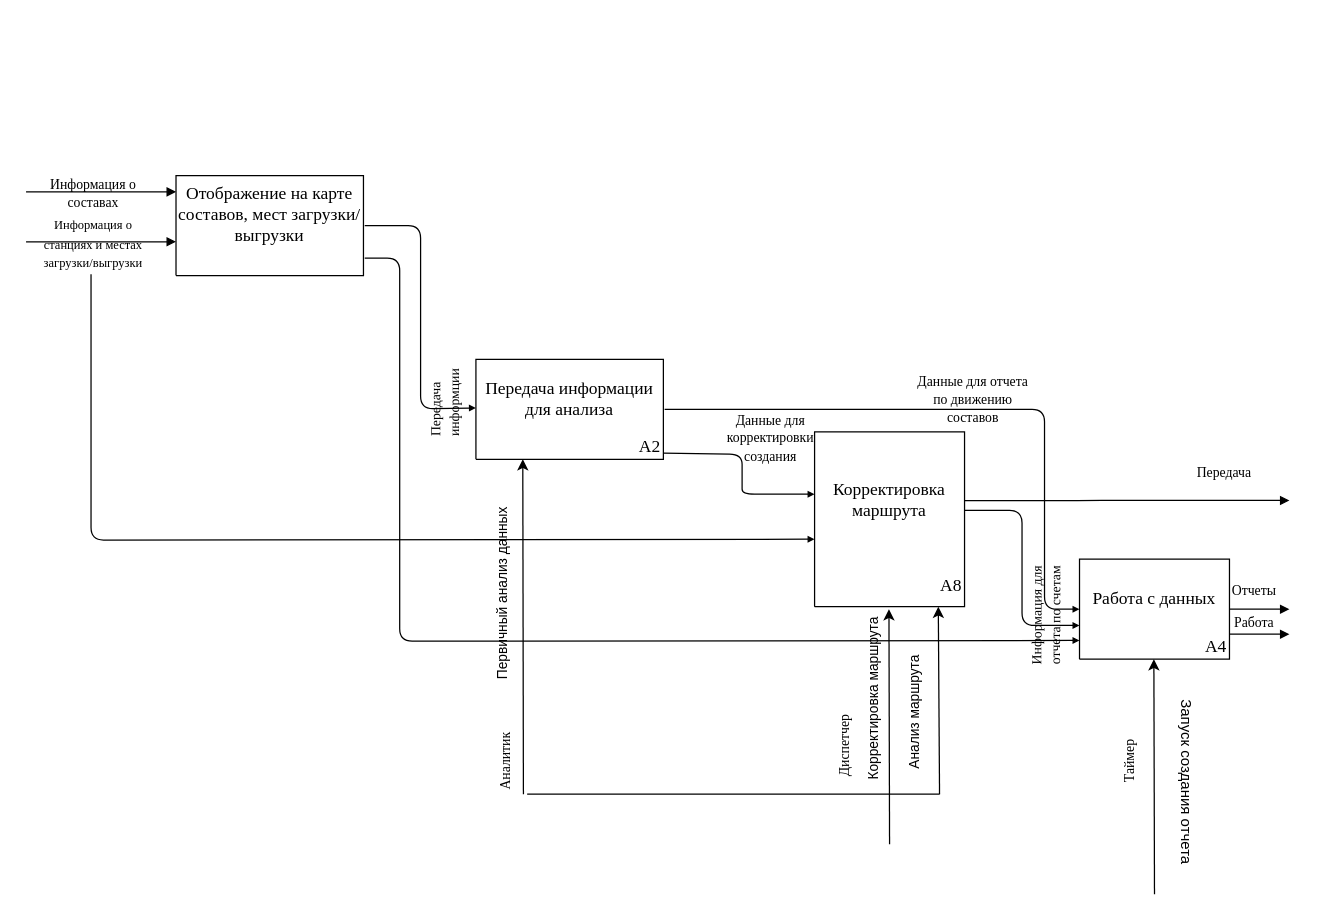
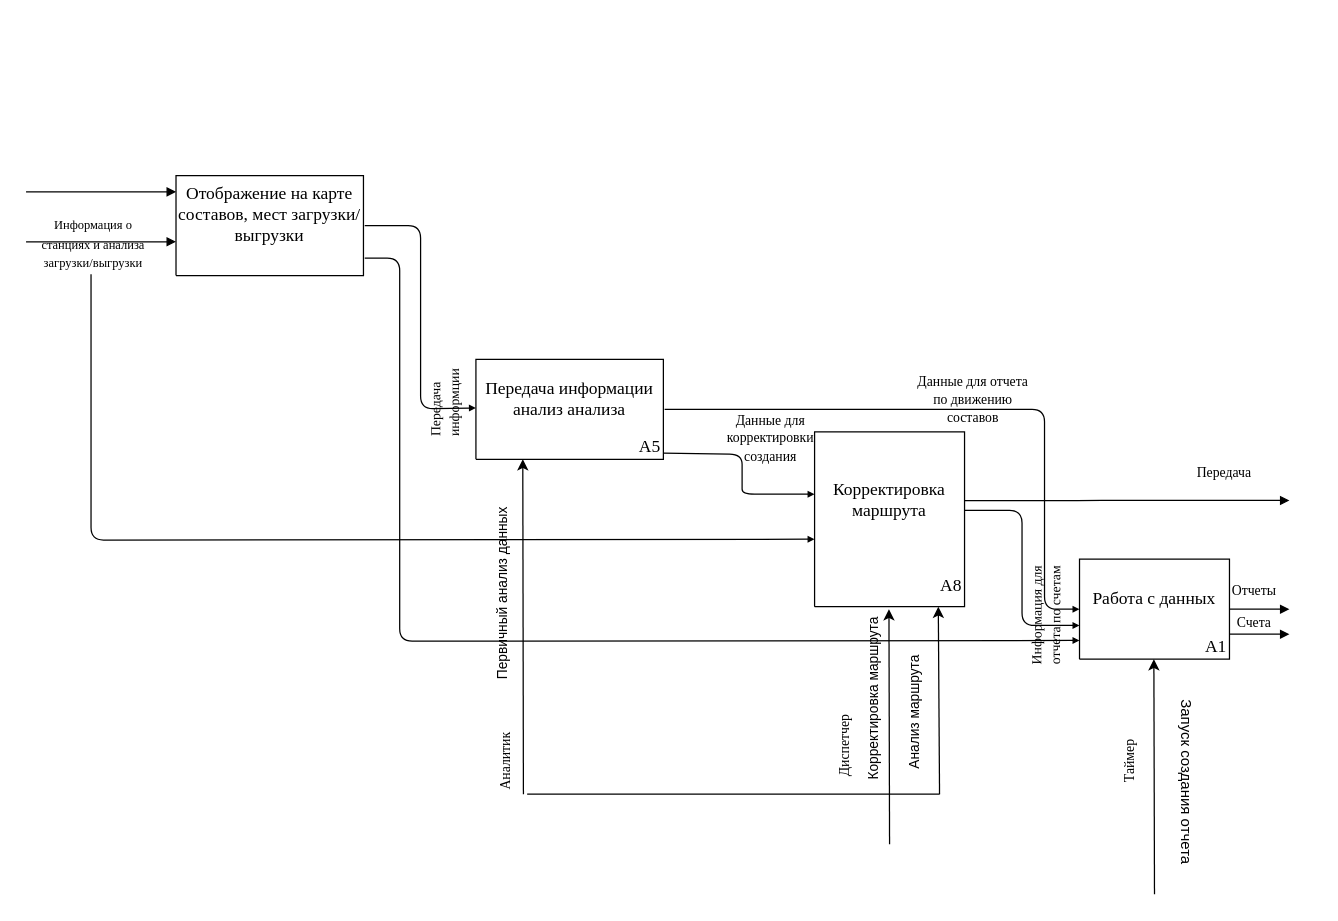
node "Информация о составах": removed
node "Информация о станциях и местах загрузки/выгрузки": label "Информация о станциях и местах загрузки/выгрузки" -> "Информация о станциях и анализа загрузки/выгрузки"
node "Передача информации для анализа": label "Передача информации для анализа" -> "Передача информации анализ анализа"
node "A2": label "A2" -> "A5"
node "Работа": label "Работа" -> "Счета"
node "А4": label "А4" -> "А1"
